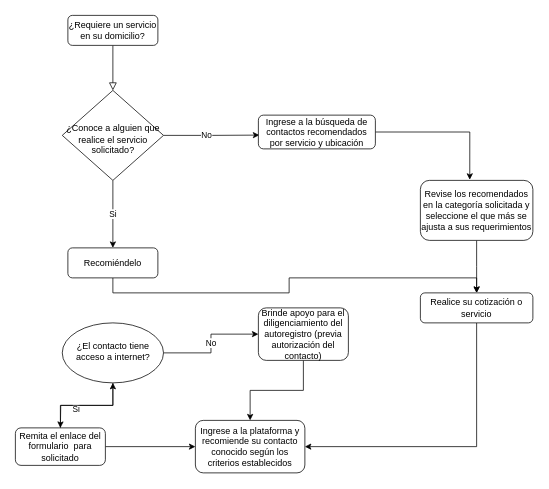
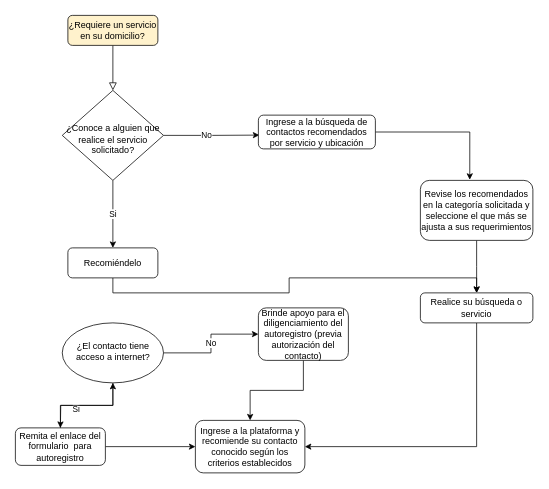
node "¿Requiere un servicio en su domicilio?": fillcolor #ffffff -> #fff2cc
node "Realice su cotización o servicio": label "Realice su cotización o servicio" -> "Realice su búsqueda o servicio"
node "Remita el enlace del formulario para solicitado": label "Remita el enlace del formulario para solicitado" -> "Remita el enlace del formulario para autoregistro"
